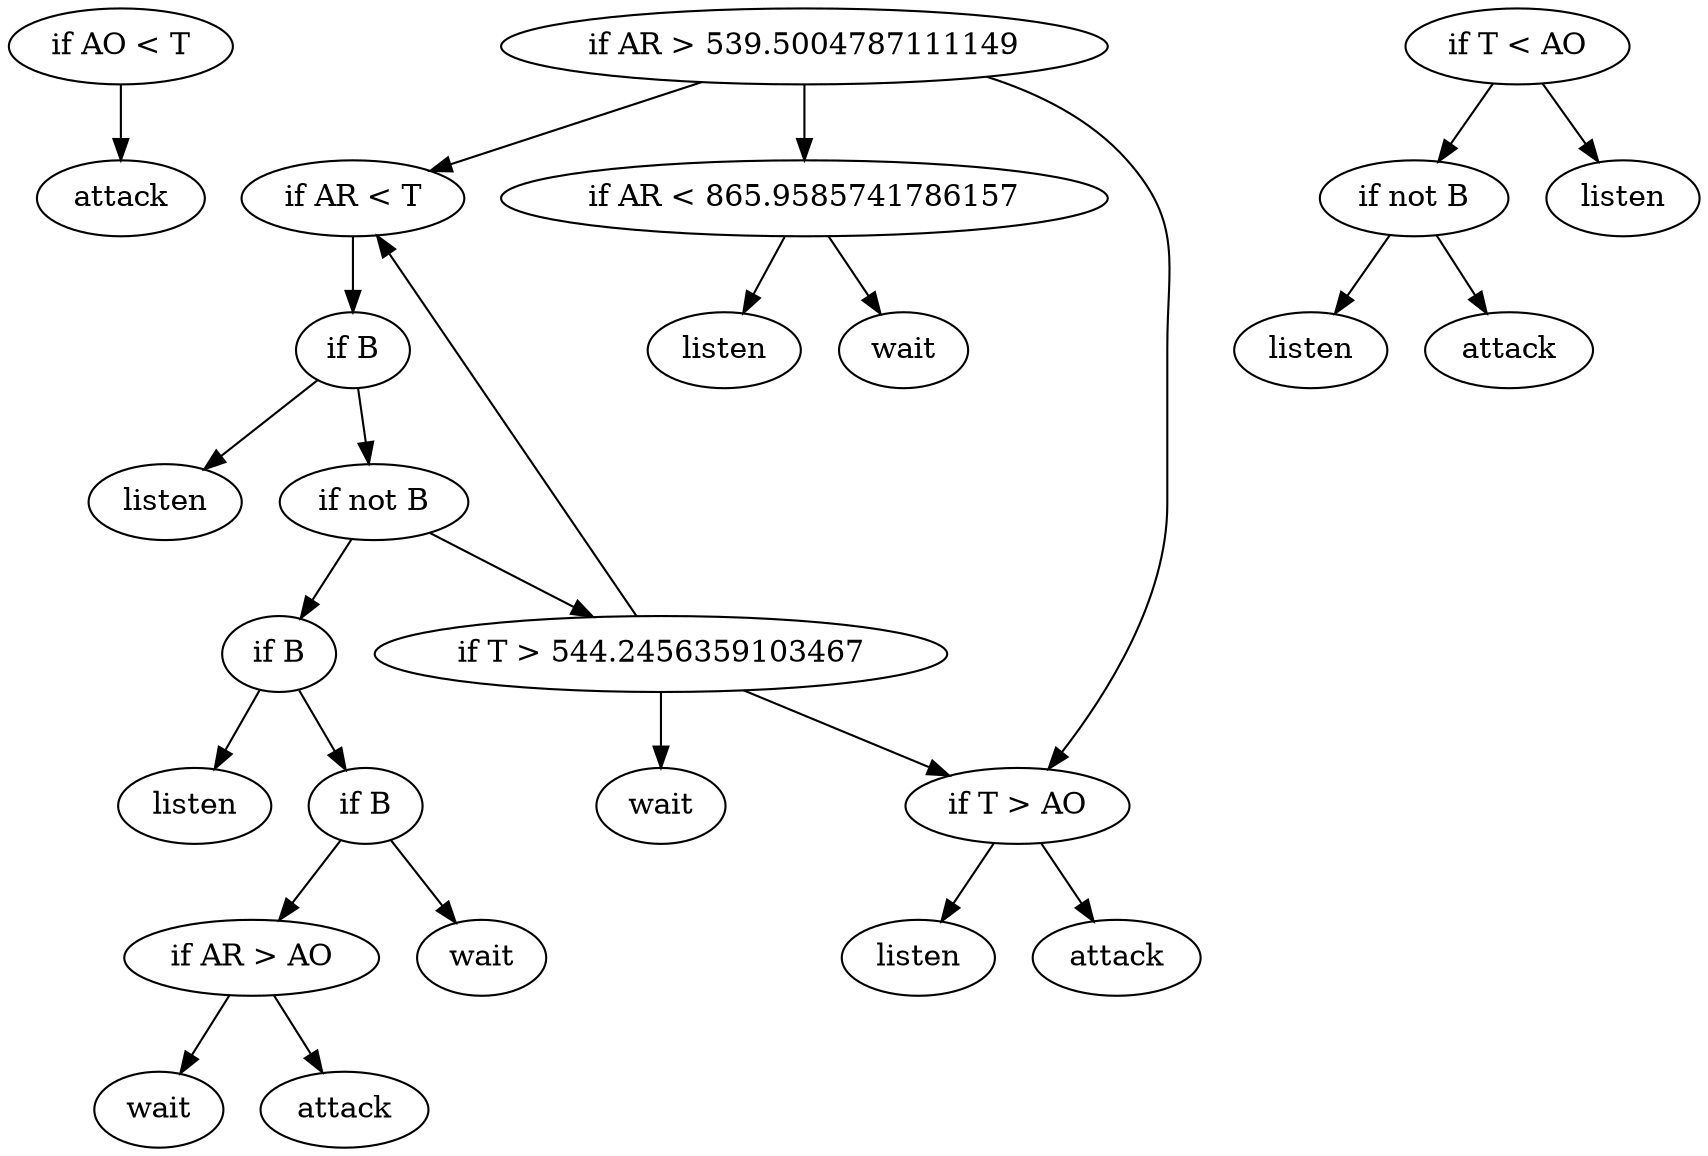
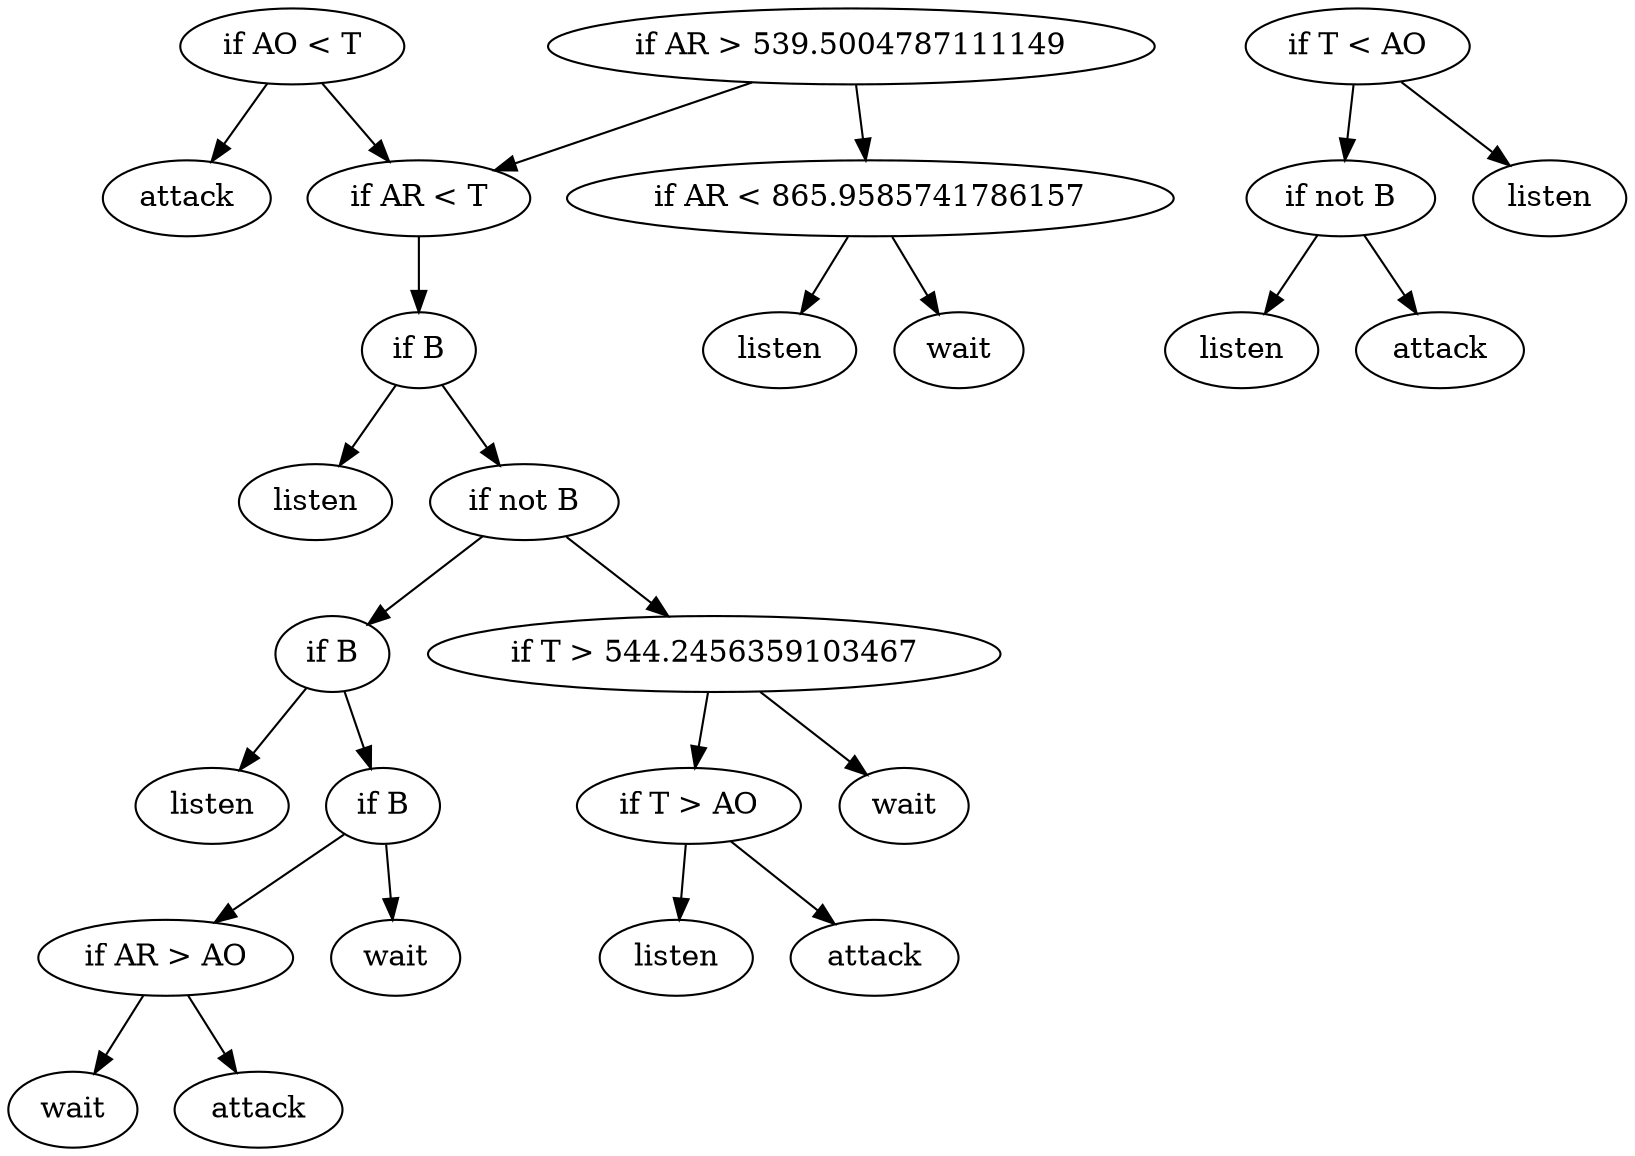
edge "if AR > 539.5004787111149" -> "if T > AO": removed
edge "if T > 544.2456359103467" -> "if AR < T": now "if AO < T" -> "if AR < T"
